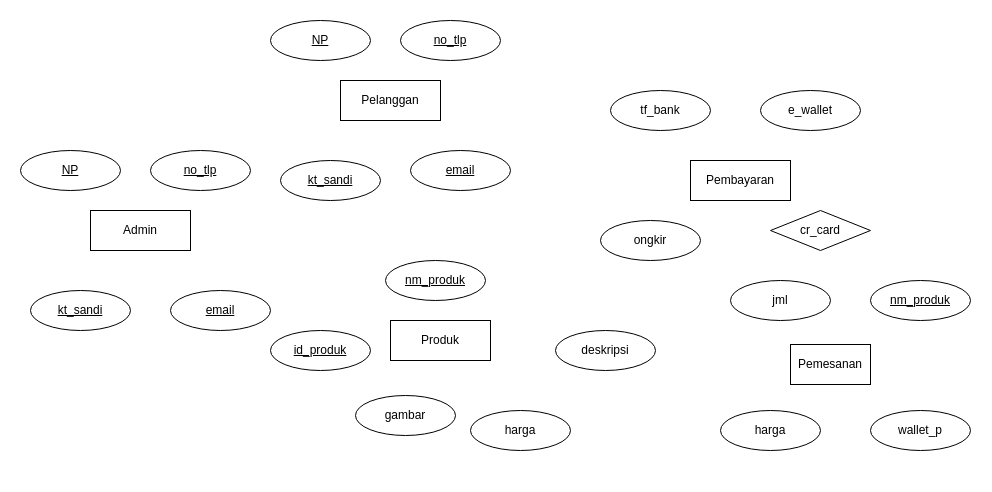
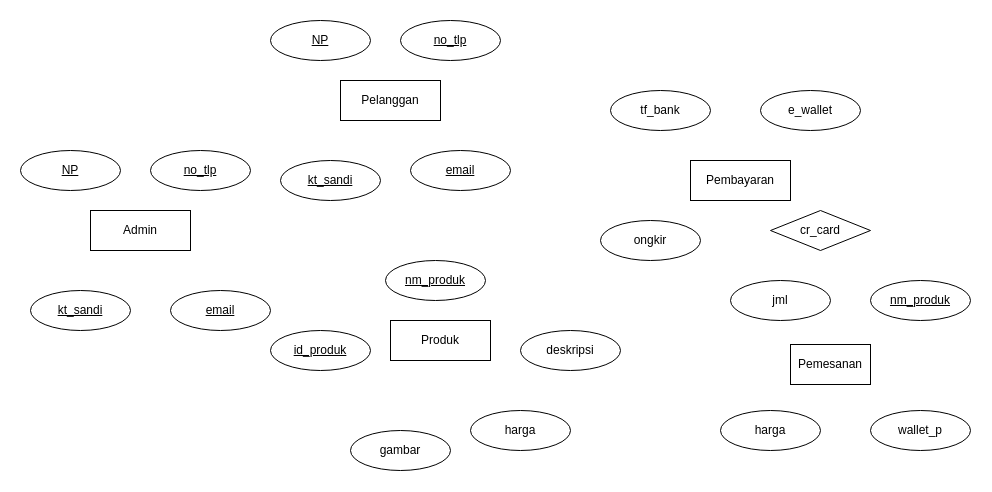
node "deskripsi": moved (606, 351) -> (571, 351)
node "gambar": moved (406, 416) -> (401, 451)
